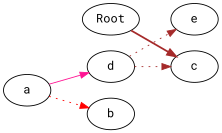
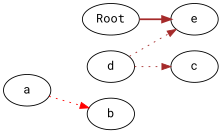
edge "Root" -> "c": now "Root" -> "e"
edge "a" -> "d": removed
